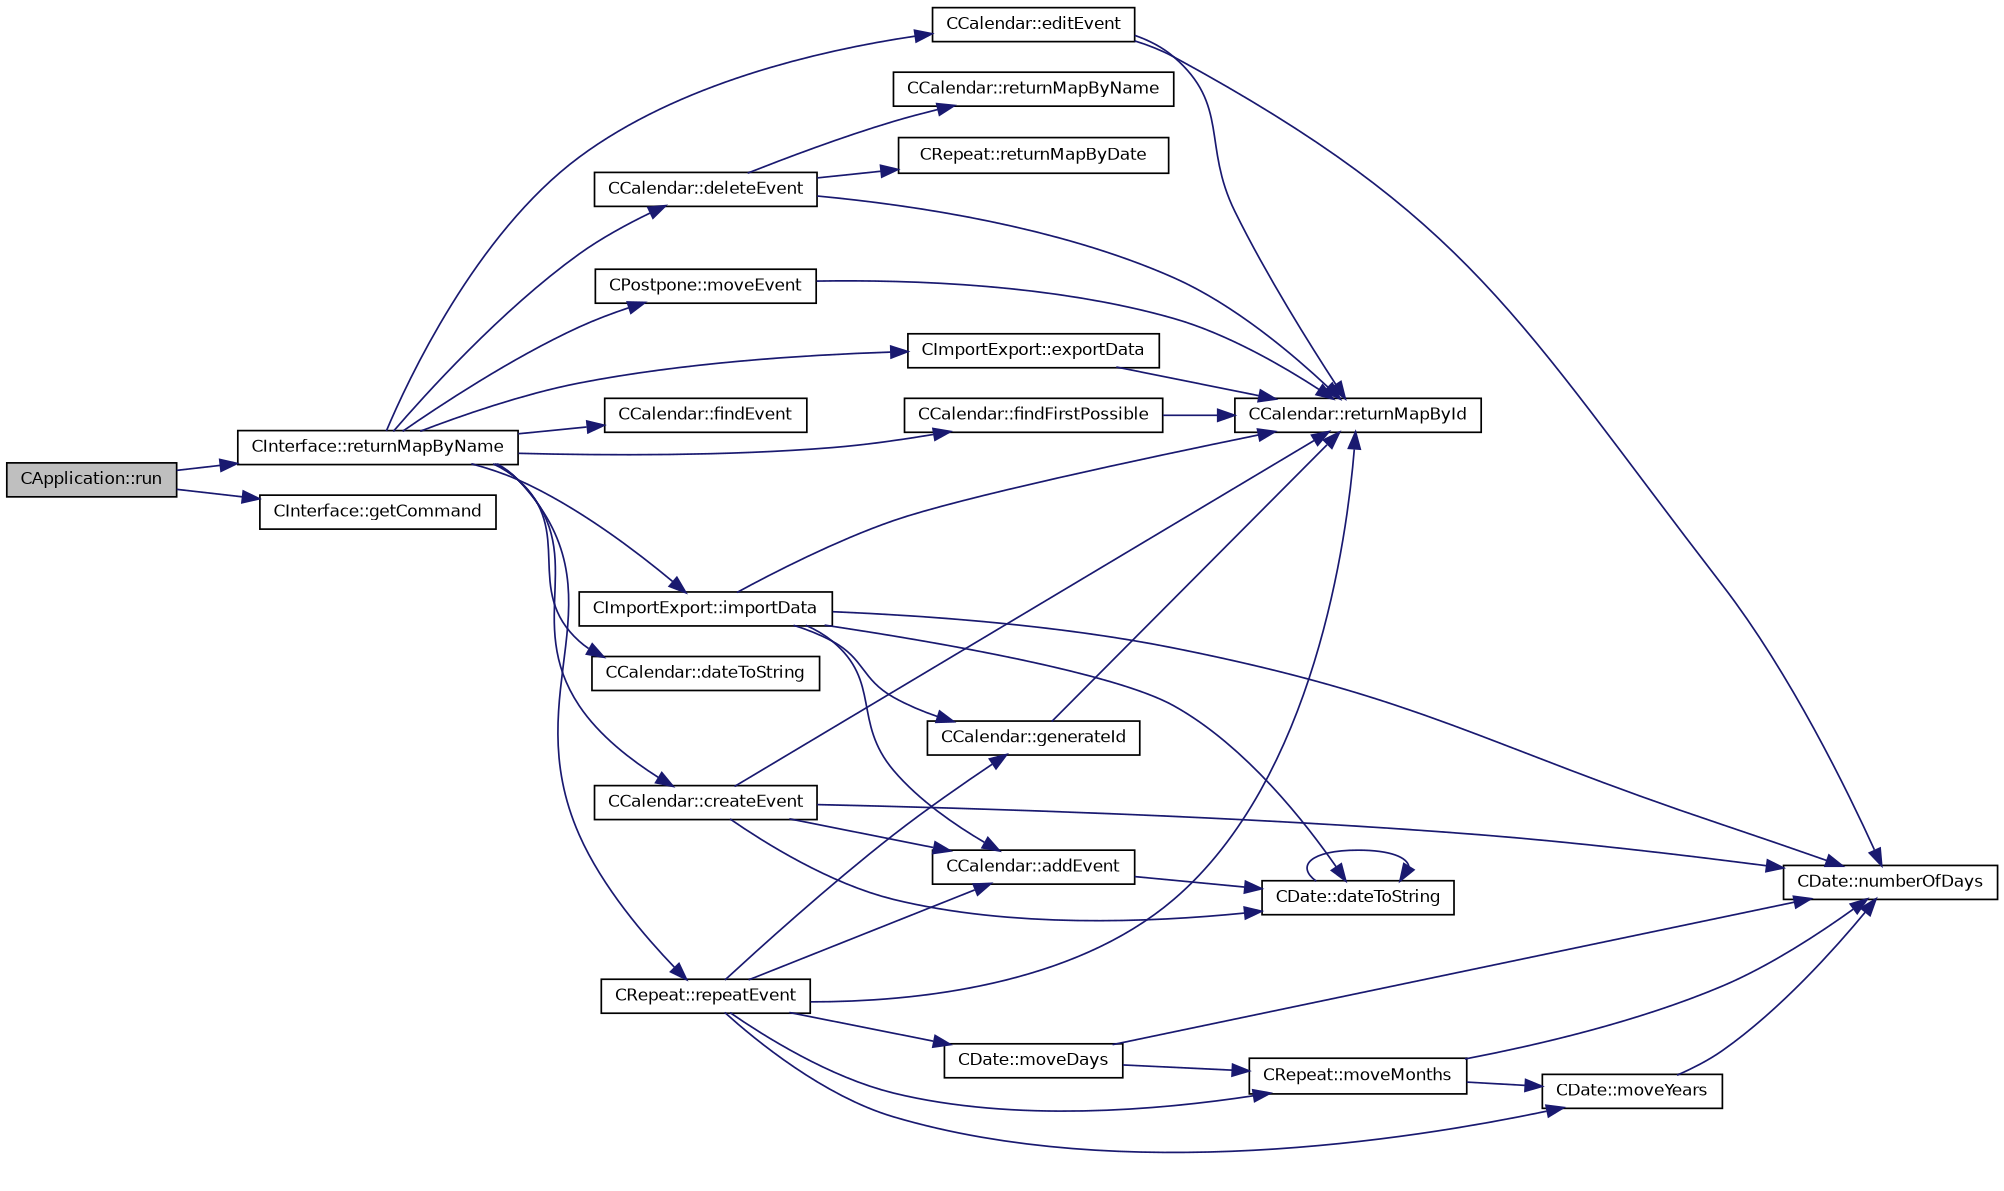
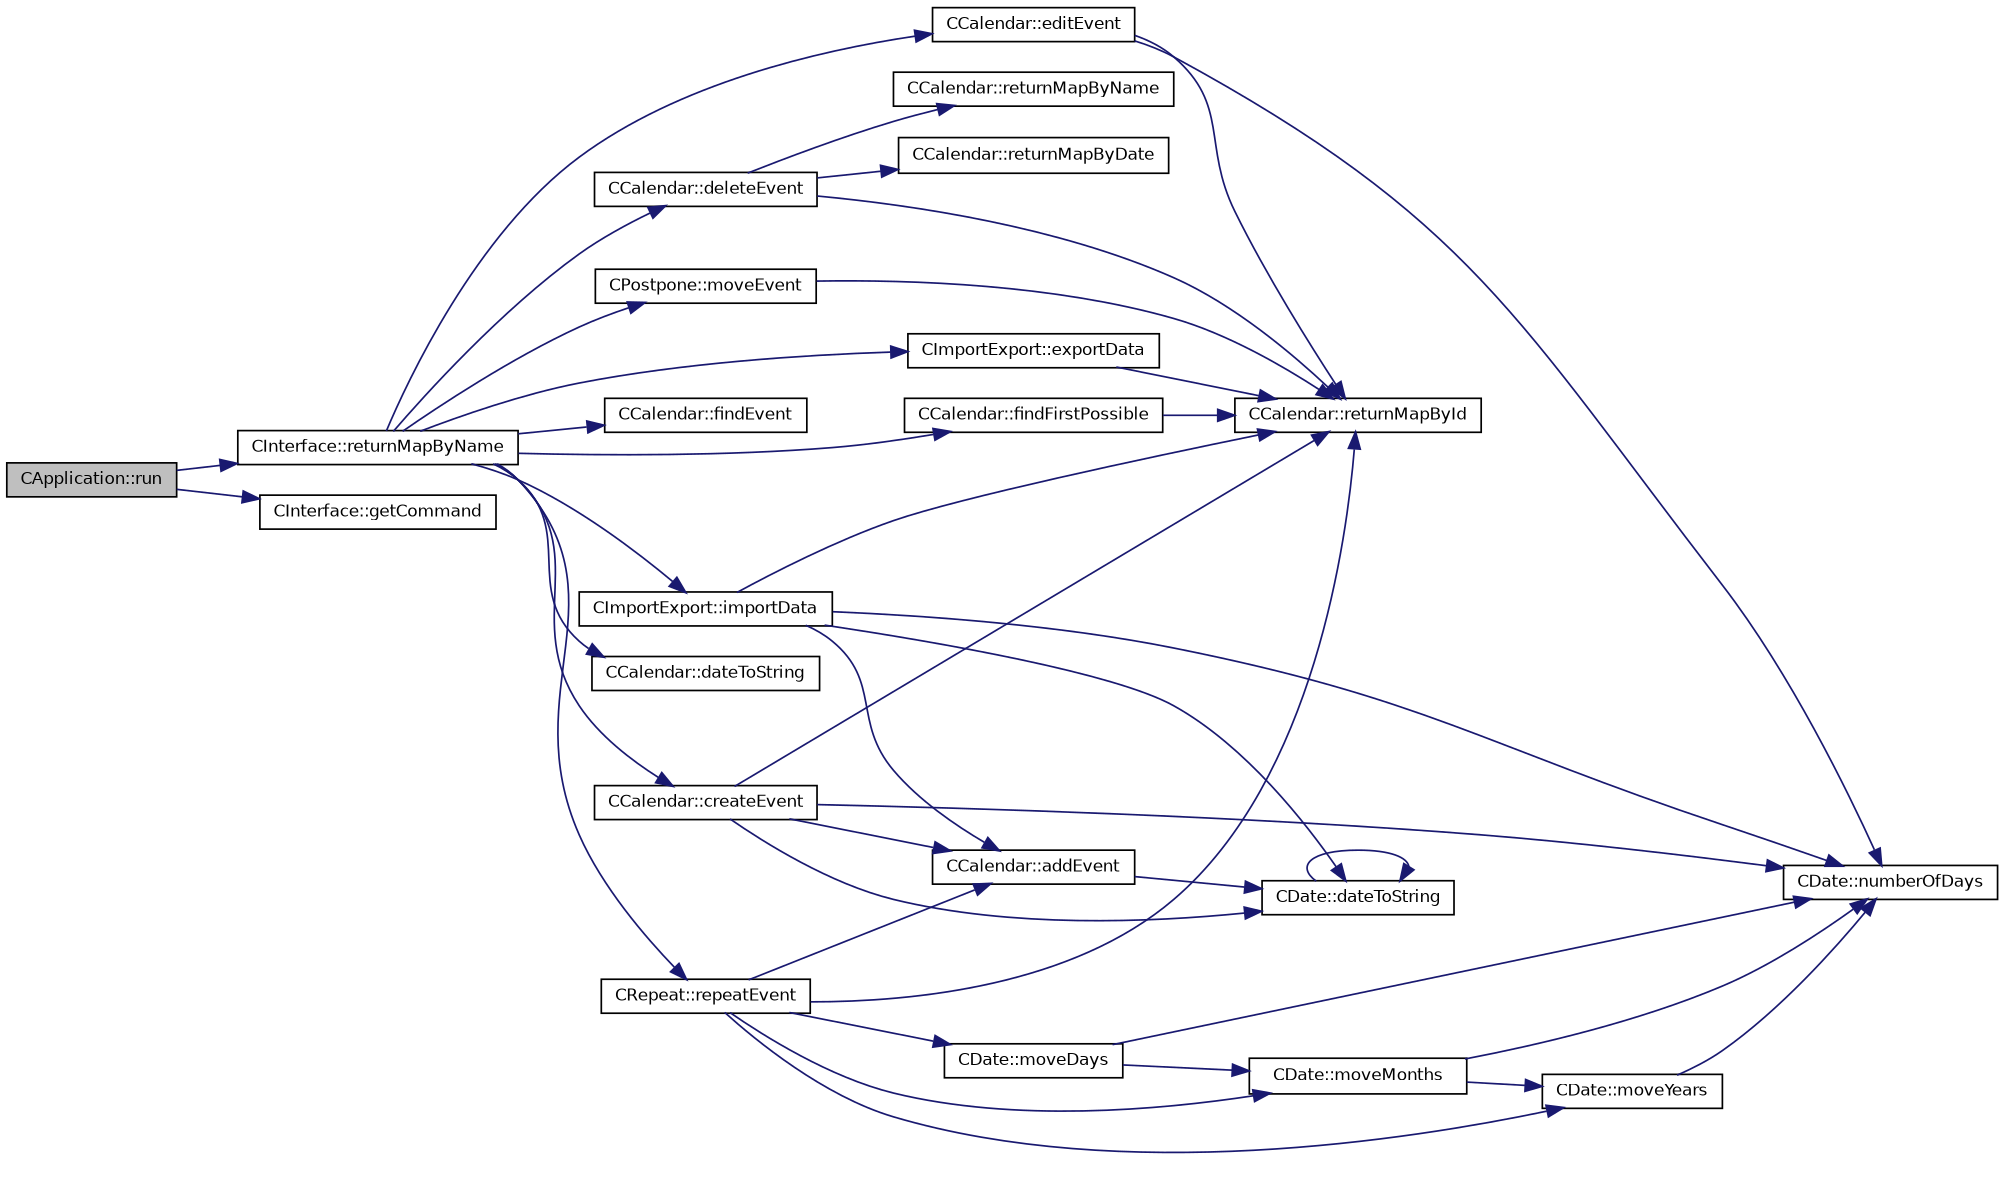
node "CRepeat::returnMapByDate": label "CRepeat::returnMapByDate" -> "CCalendar::returnMapByDate"
node "CCalendar::generateId": removed
node "CRepeat::moveMonths": label "CRepeat::moveMonths" -> "CDate::moveMonths"
